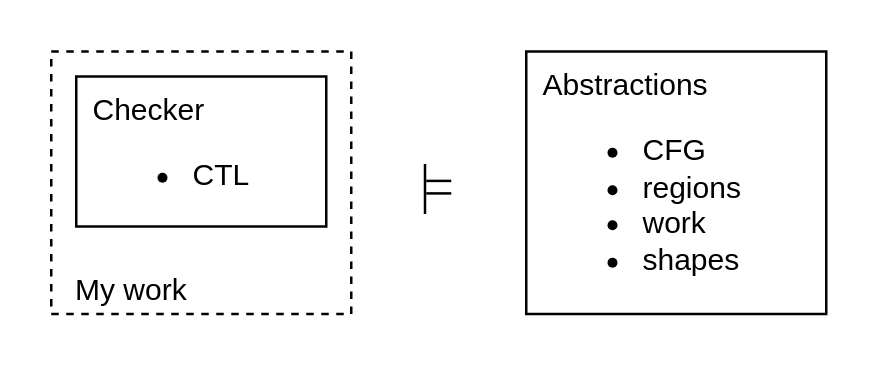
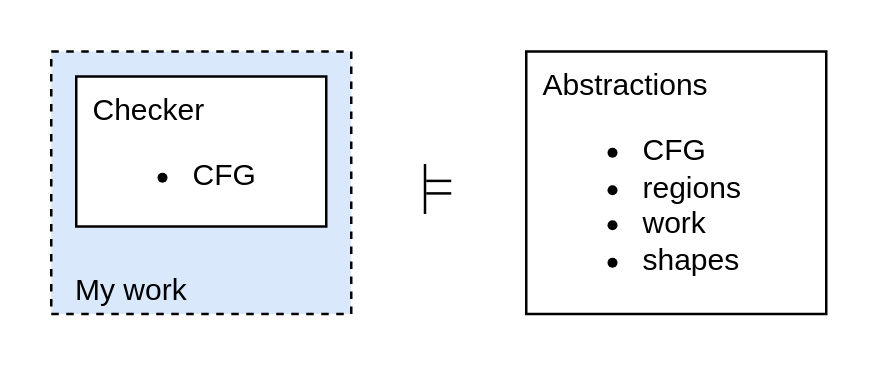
node "Checker CTL": label "Checker CTL" -> "Checker CFG"
node "My work": fillcolor #ffffff -> #dae8fc
